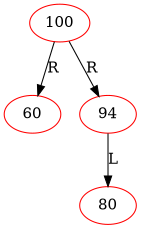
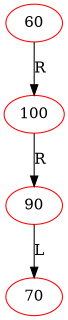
edge "100" -> "60": reversed
node "94": label "94" -> "90"
node "80": label "80" -> "70"
